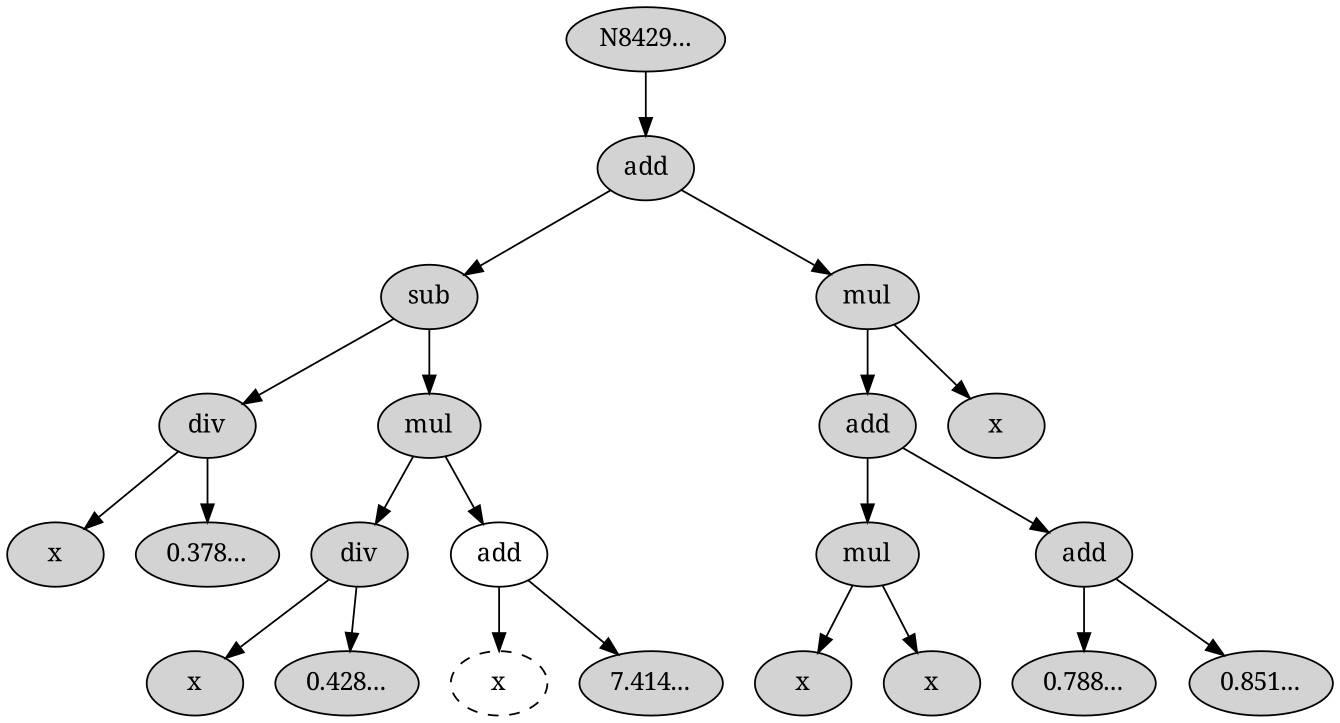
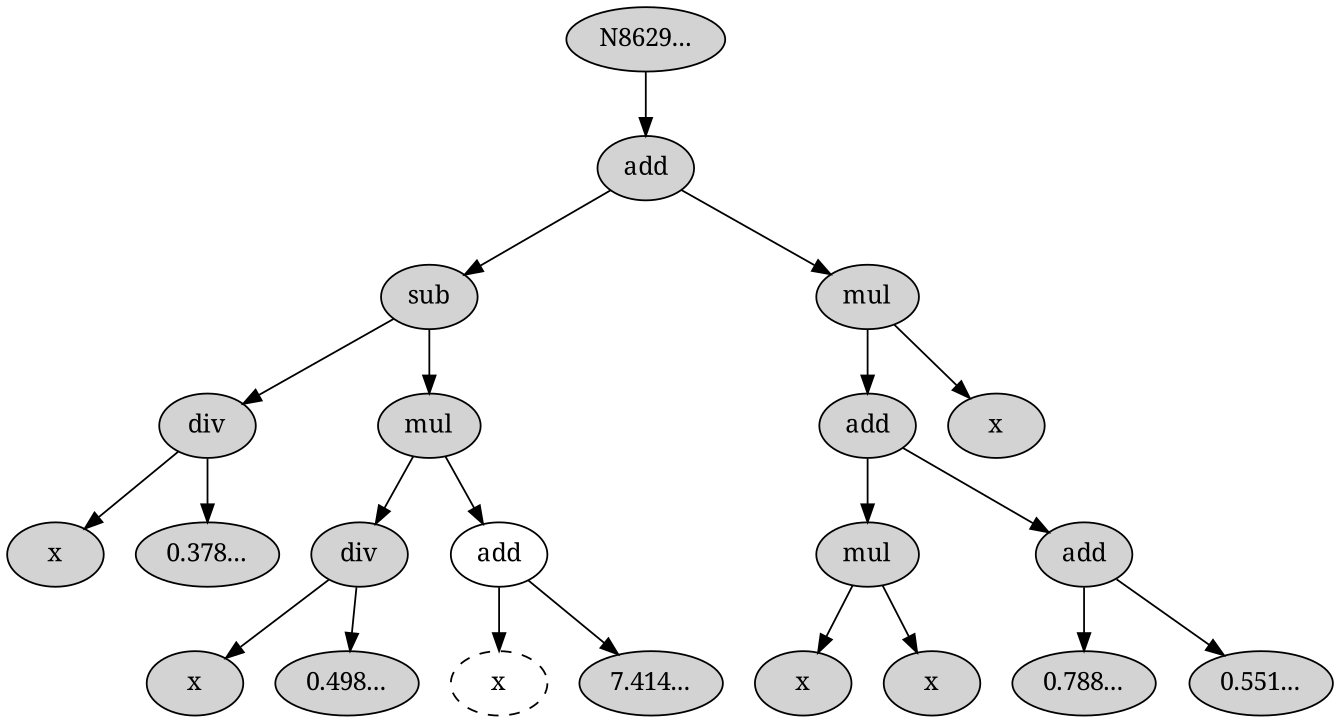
node "N8429...": label "N8429..." -> "N8629..."
node "0.428...": label "0.428..." -> "0.498..."
node "0.851...": label "0.851..." -> "0.551..."
